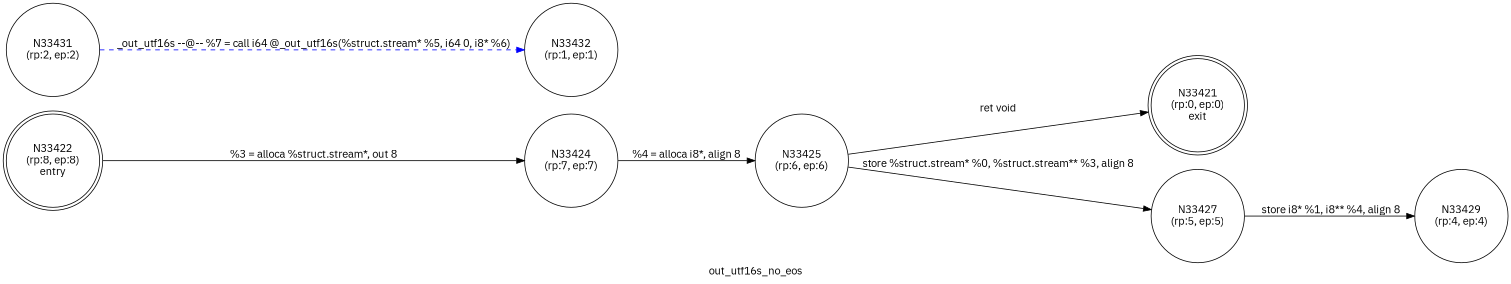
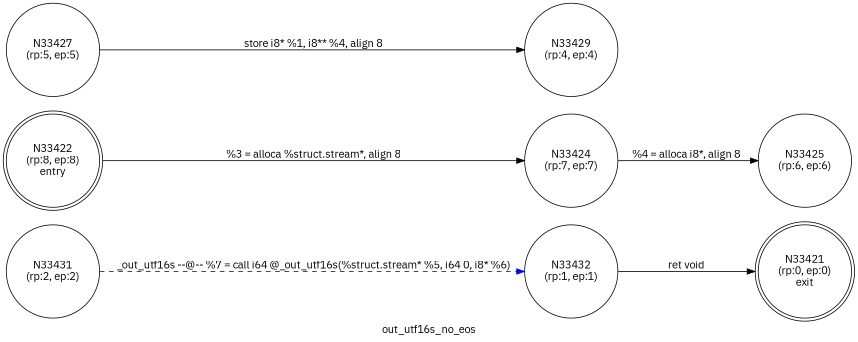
edge "N33425 (rp:6, ep:6)" -> "N33421 (rp:0, ep:0) exit": now "N33432 (rp:1, ep:1)" -> "N33421 (rp:0, ep:0) exit"
edge "N33422 (rp:8, ep:8) entry" -> "N33424 (rp:7, ep:7)": label "%3 = alloca %struct.stream*, out 8" -> "%3 = alloca %struct.stream*, align 8"
edge "N33425 (rp:6, ep:6)" -> "N33427 (rp:5, ep:5)": removed, label "store %struct.stream* %0, %struct.stream** %3, align 8"
